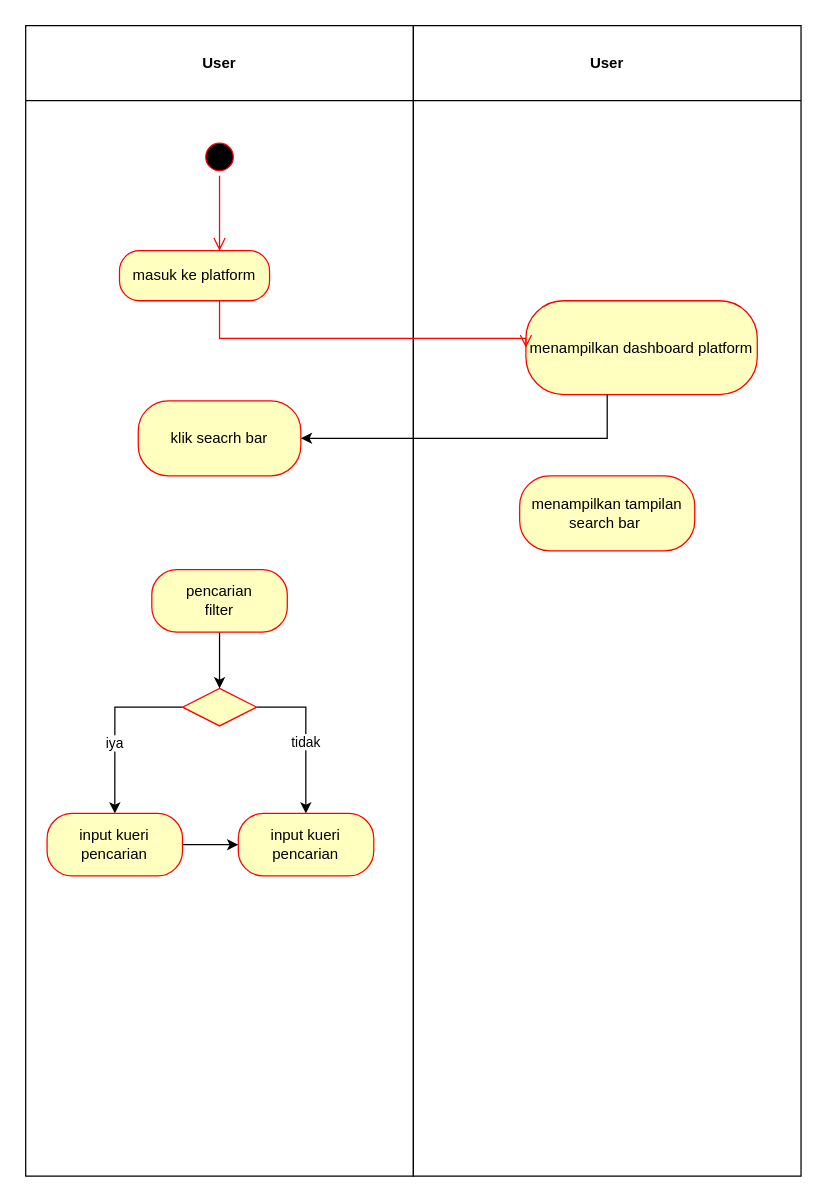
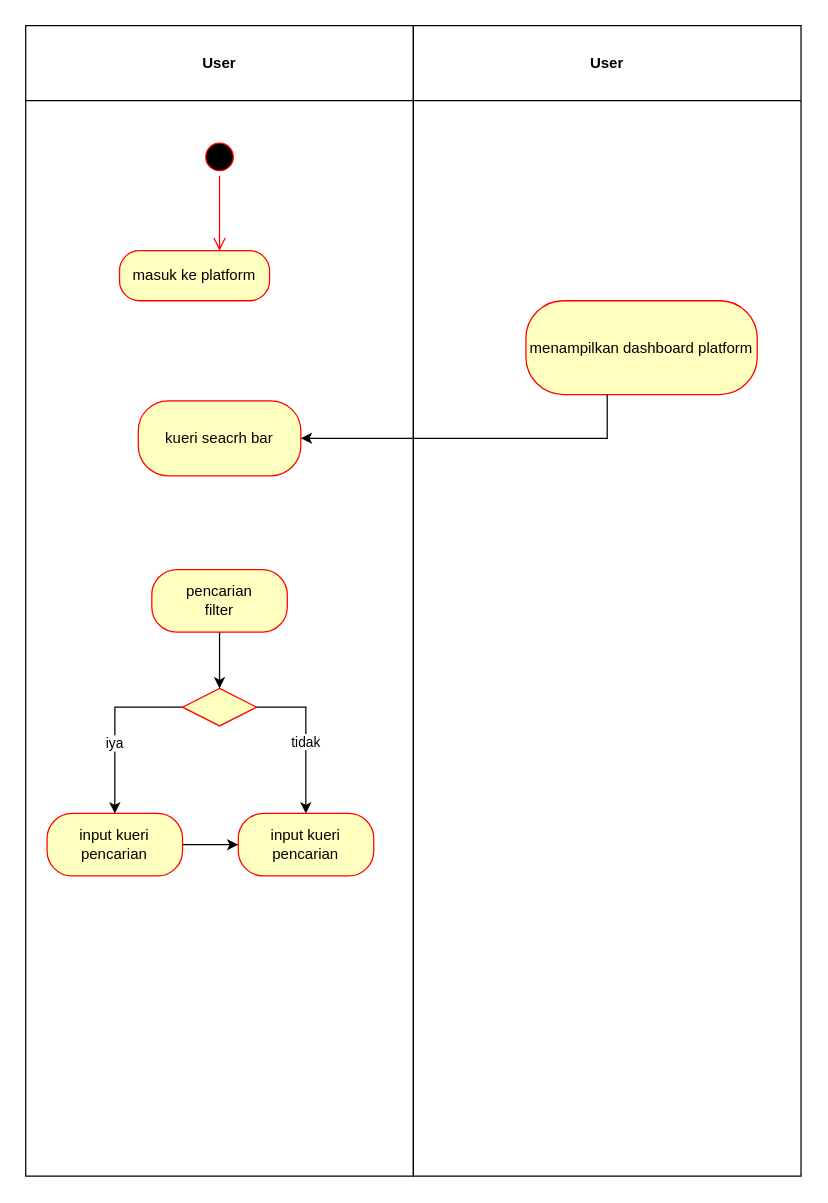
edge "masuk ke platform" -> "menampilkan dashboard platform": removed
node "klik seacrh bar": label "klik seacrh bar" -> "kueri seacrh bar"
node "menampilkan tampilan search bar": removed
